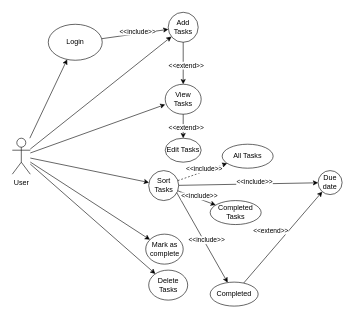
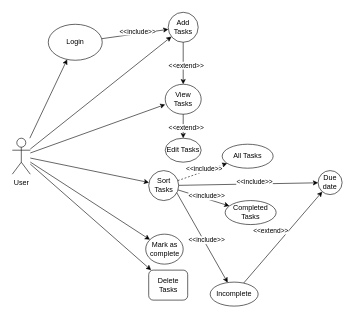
node "Completed Tasks": moved (236, 213) -> (251, 213)
node "Delete Tasks": shape ellipse -> rounded rectangle
node "Completed": label "Completed" -> "Incomplete"
